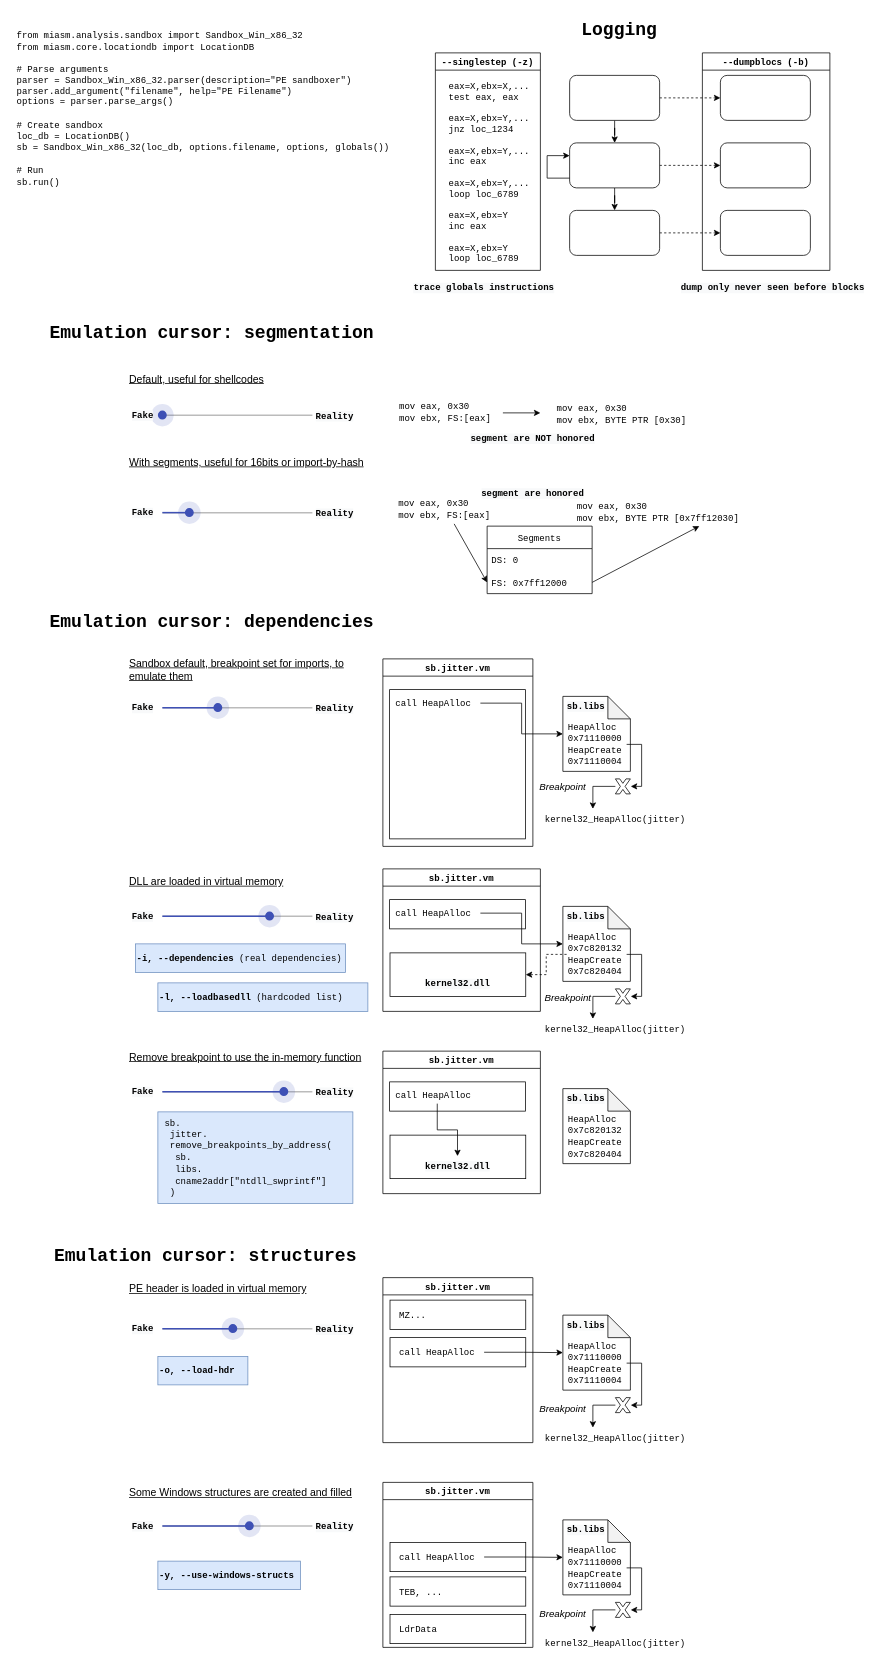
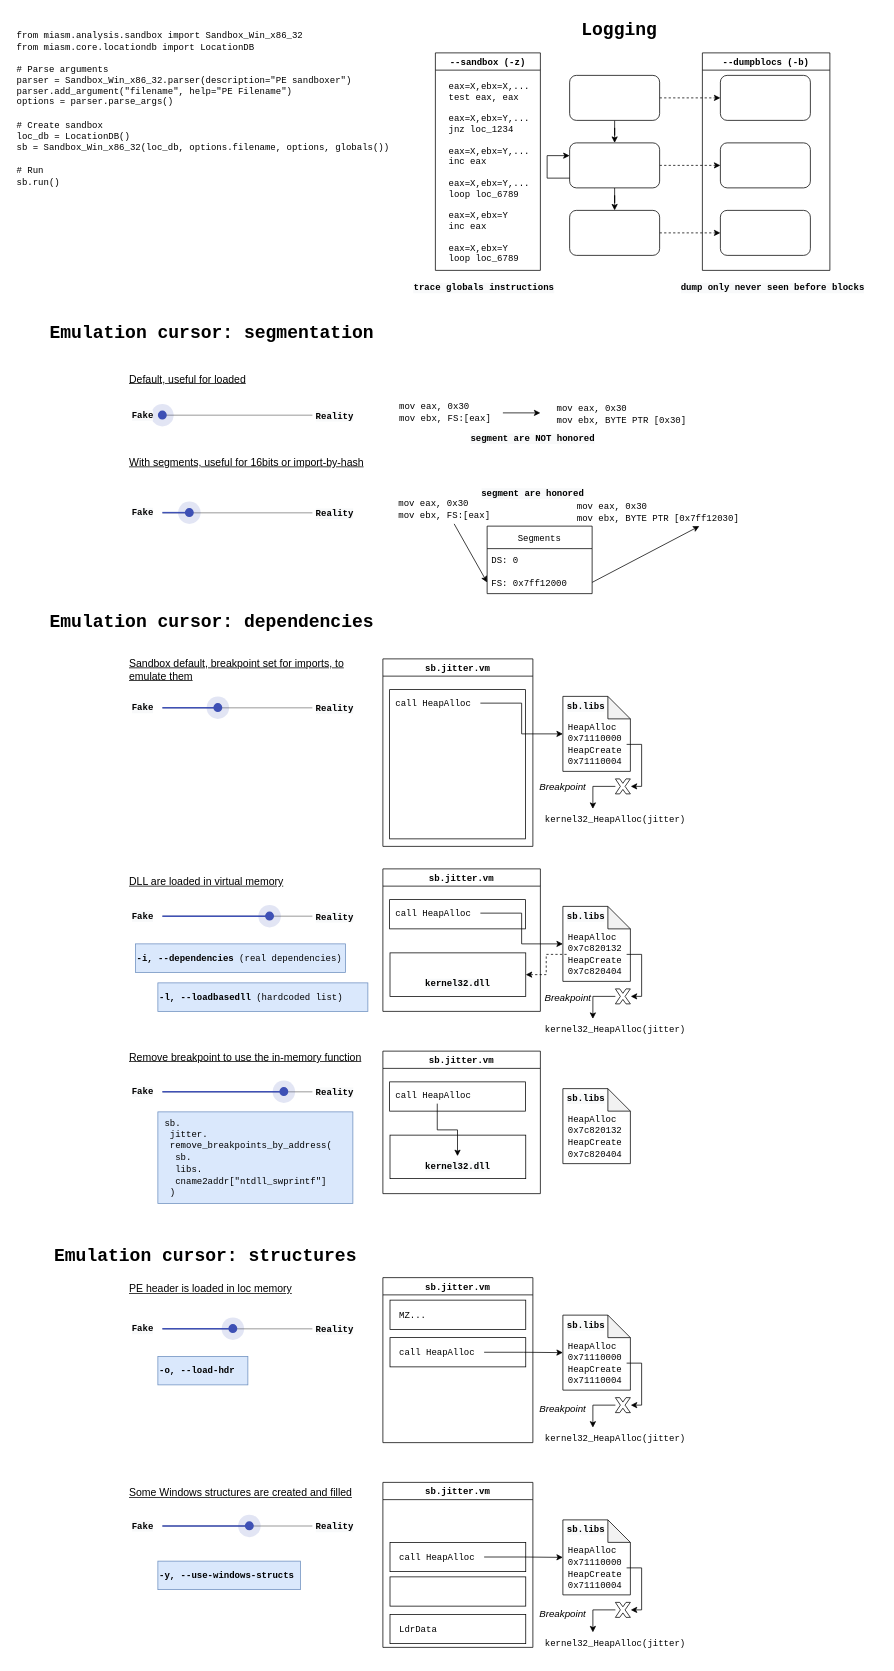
node "--singlestep (-z)": label "--singlestep (-z)" -> "--sandbox (-z)"
node "Default, useful for shellcodes": label "Default, useful for shellcodes" -> "Default, useful for loaded"
node "PE header is loaded in virtual memory": label "PE header is loaded in virtual memory" -> "PE header is loaded in loc memory"
node "TEB, ...": removed
